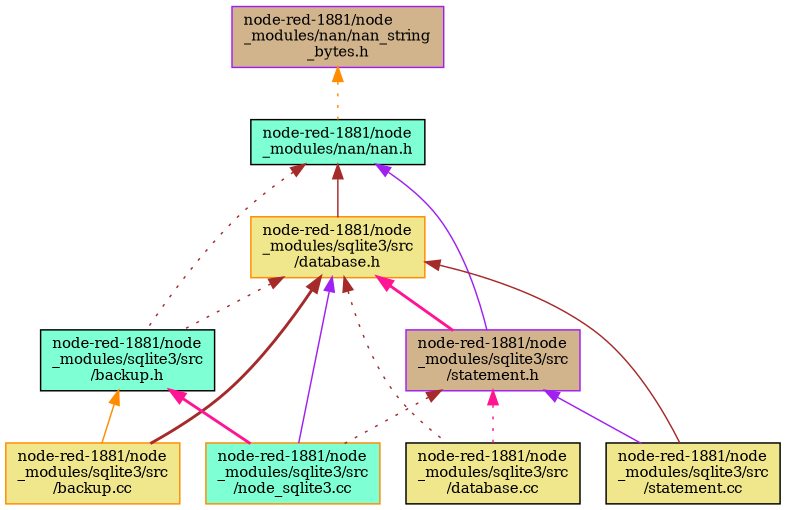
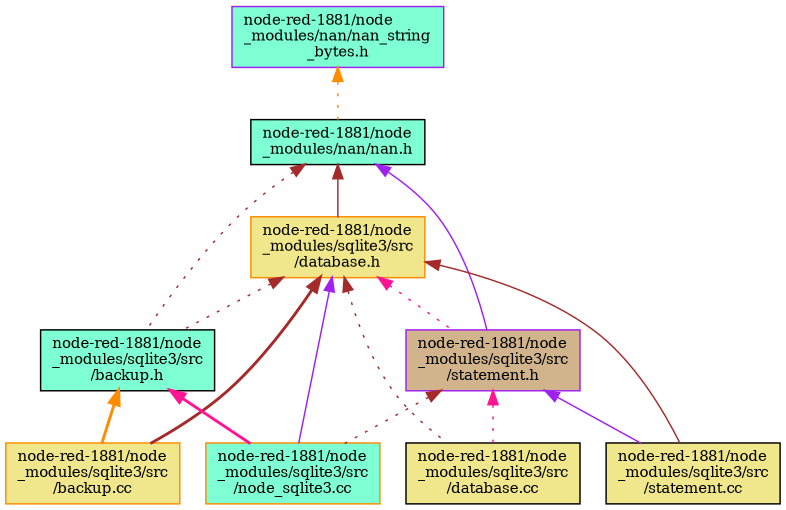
node "node-red-1881/node _modules/nan/nan_string _bytes.h": fillcolor tan -> aquamarine
edge "node-red-1881/node _modules/sqlite3/src /statement.h" -> "node-red-1881/node _modules/sqlite3/src /database.h": style bold -> dotted
edge "node-red-1881/node _modules/sqlite3/src /backup.cc" -> "node-red-1881/node _modules/sqlite3/src /backup.h": style solid -> bold
